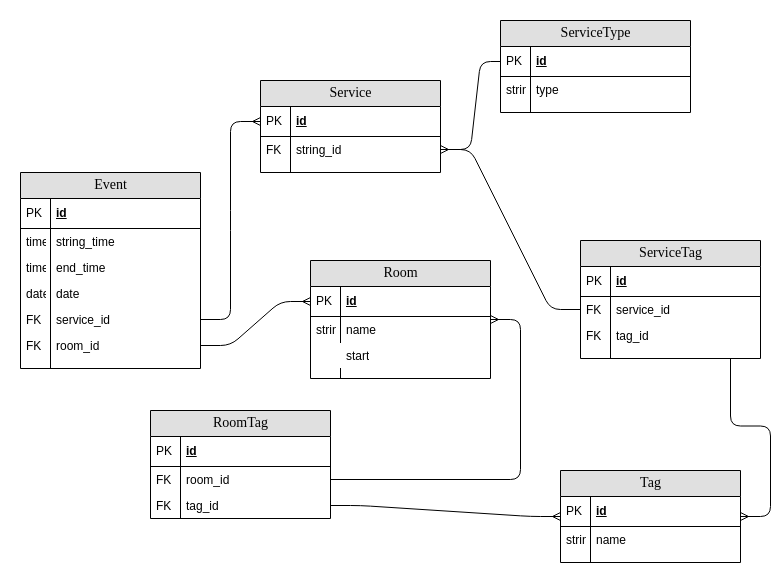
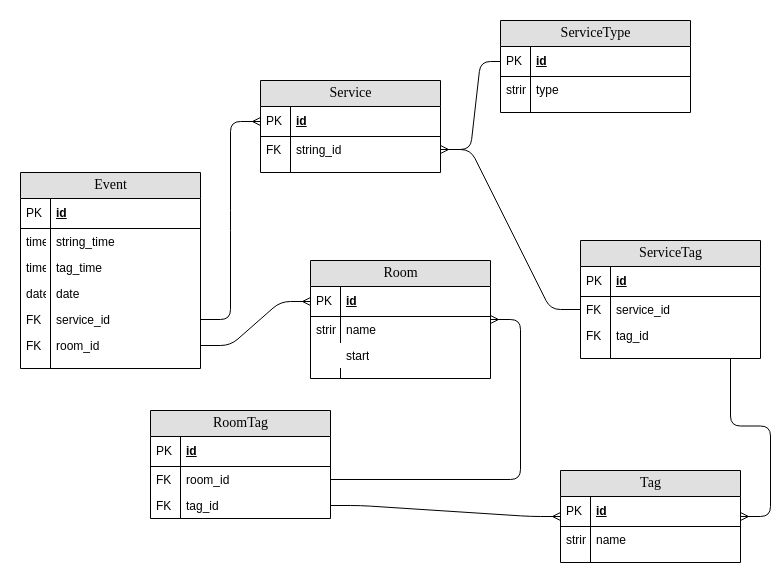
node "end_time": label "end_time" -> "tag_time"
